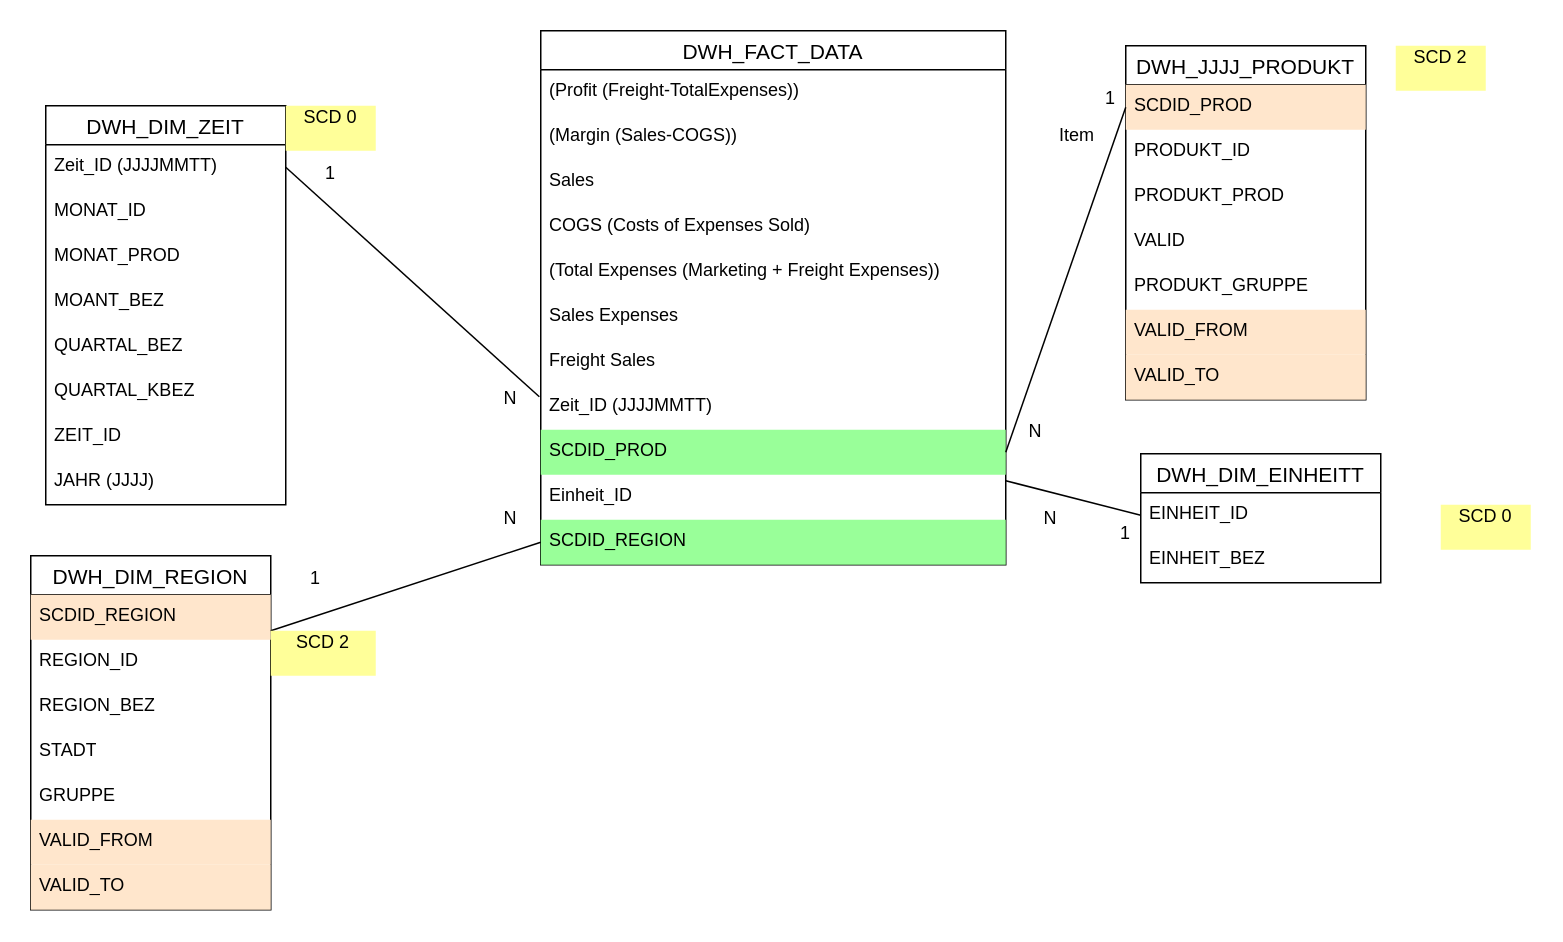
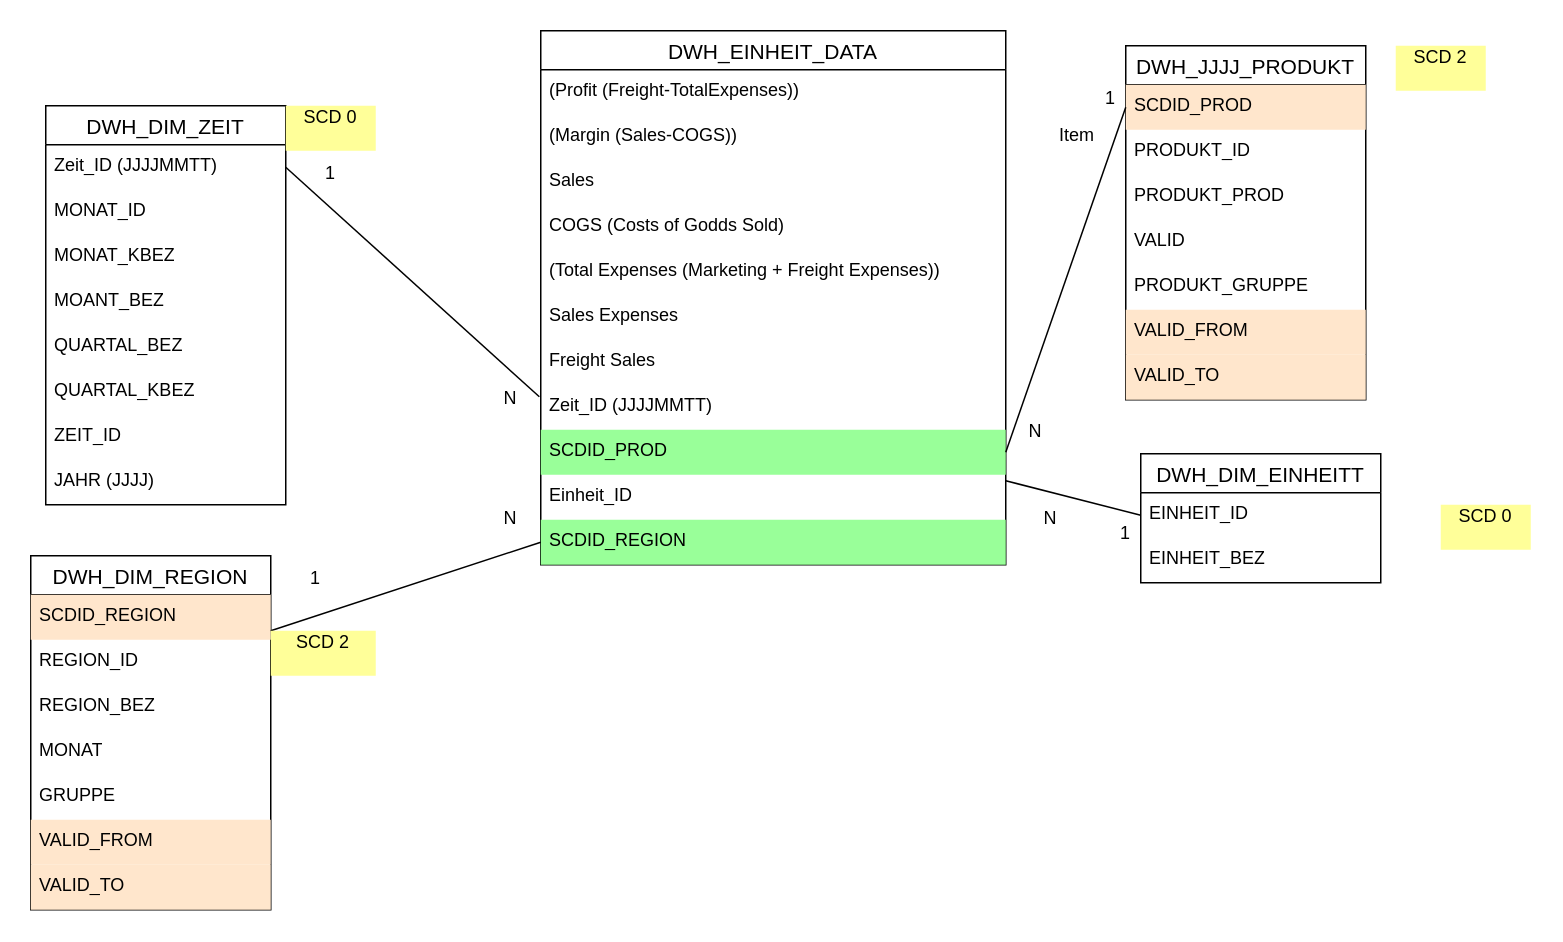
node "DWH_FACT_DATA": label "DWH_FACT_DATA" -> "DWH_EINHEIT_DATA"
node "COGS (Costs of Expenses Sold)": label "COGS (Costs of Expenses Sold)" -> "COGS (Costs of Godds Sold)"
node "MONAT_PROD": label "MONAT_PROD" -> "MONAT_KBEZ"
node "STADT": label "STADT" -> "MONAT"
